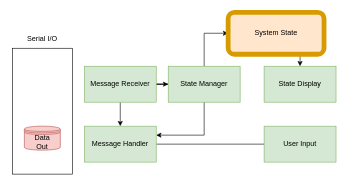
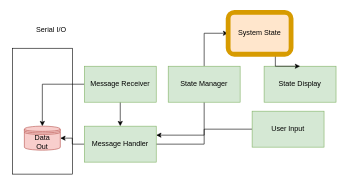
node "System State": size 96x42 -> 63x42
node "Serial I/O": moved (42, 39) -> (51, 30)
edge "Message Receiver" -> "State Manager": now "Message Receiver" -> "Data Out"
edge "Message Handler" -> "Data Out": added
node "User Input": moved (300, 144) -> (288, 129)
